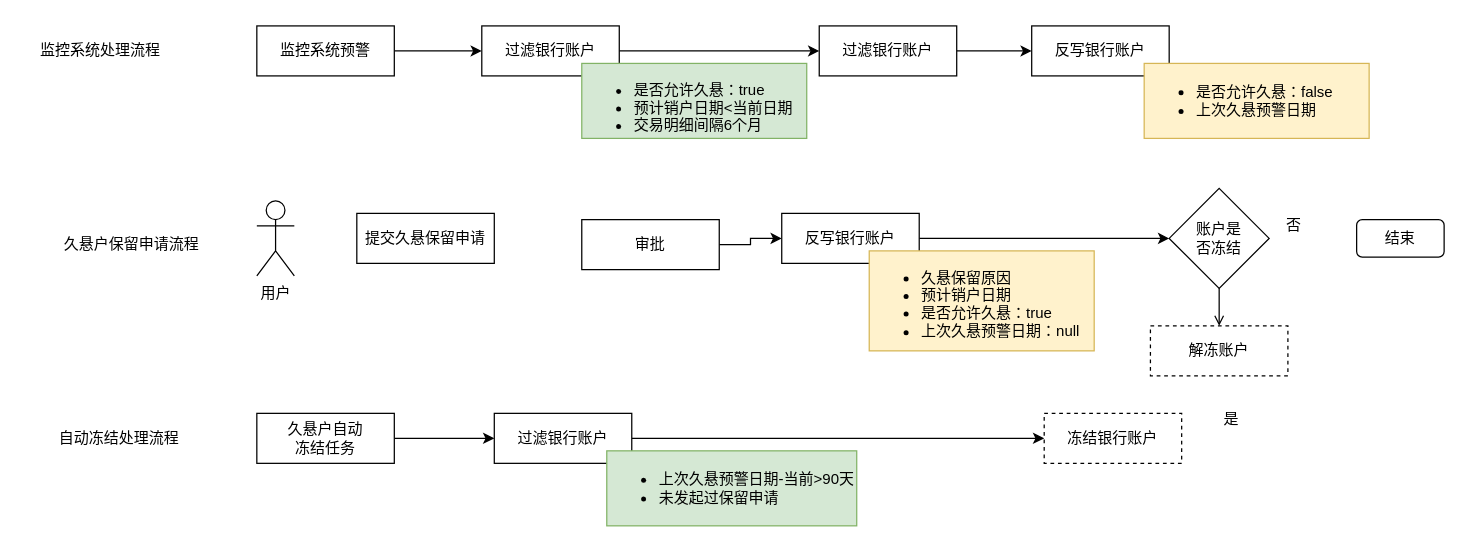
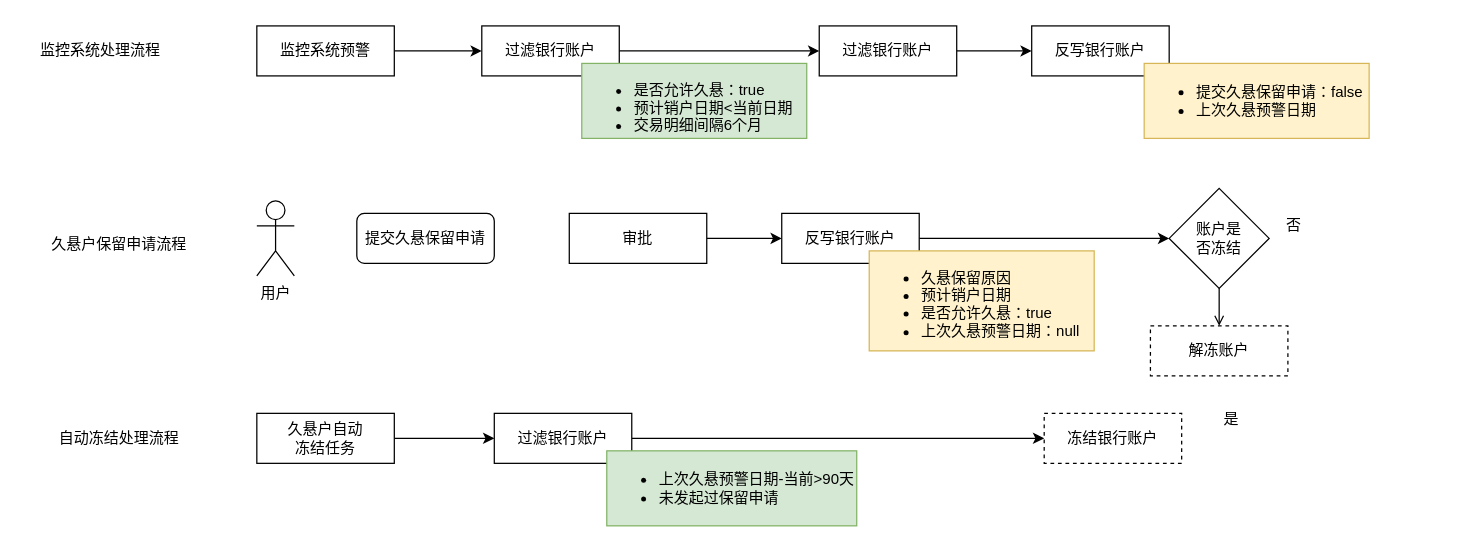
node "是否允许久悬：false 上次久悬预警日期": label "是否允许久悬：false 上次久悬预警日期" -> "提交久悬保留申请：false 上次久悬预警日期"
node "提交久悬保留申请": shape rectangle -> rounded rectangle
node "结束": removed
node "久悬户保留申请流程": moved (132, 244) -> (119, 244)
node "审批": moved (651, 244) -> (638, 238)
